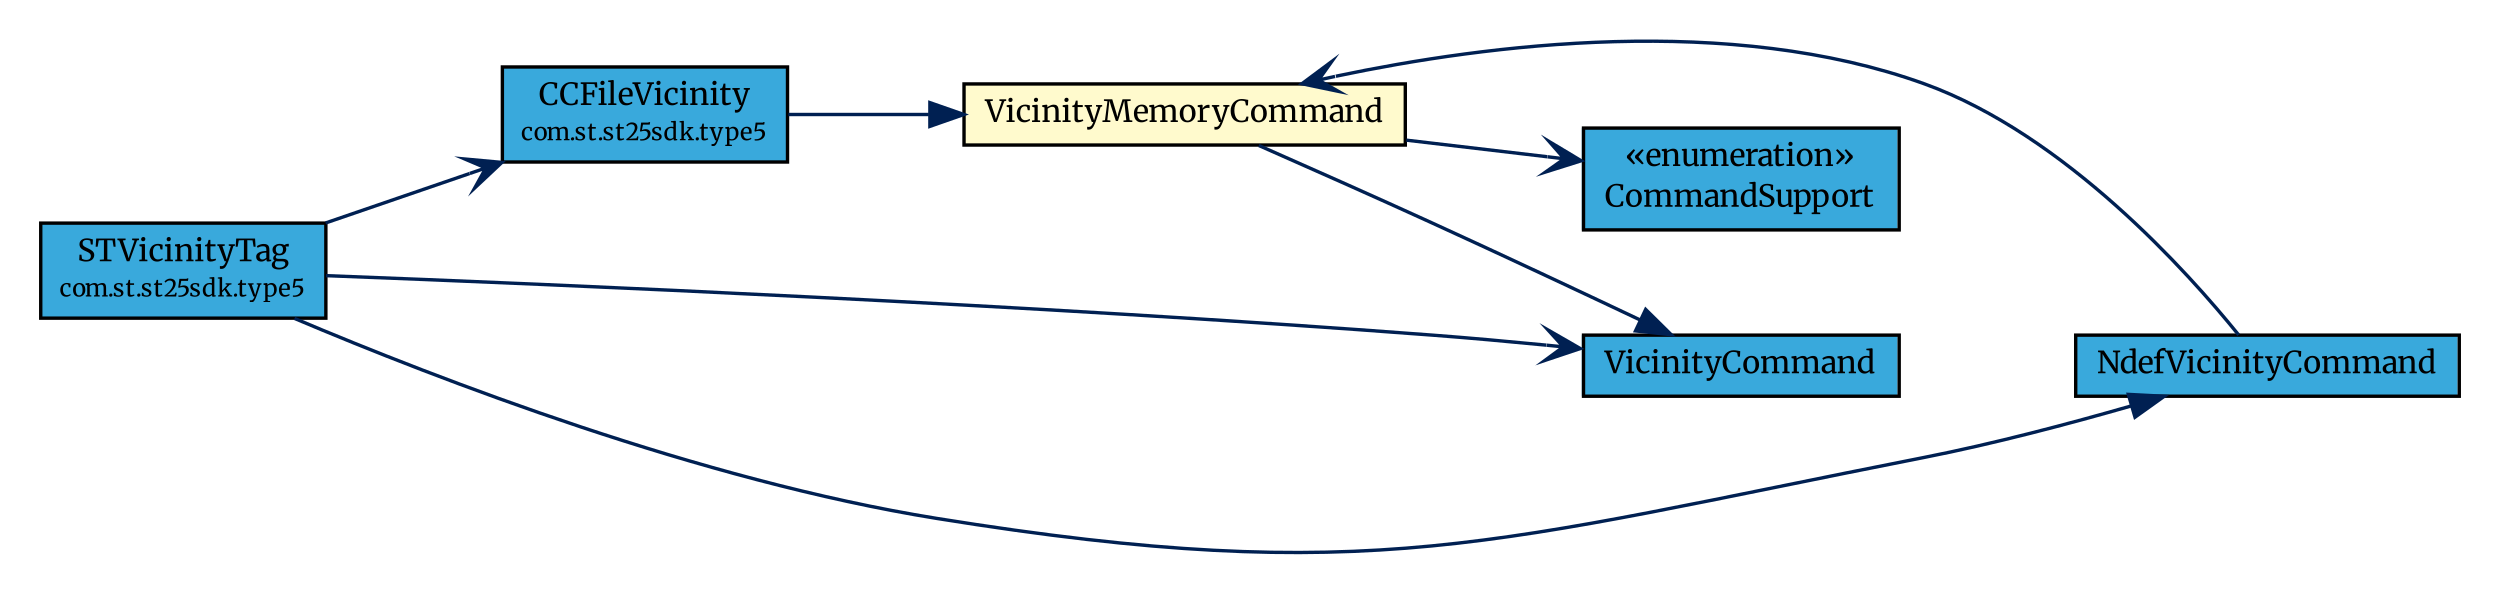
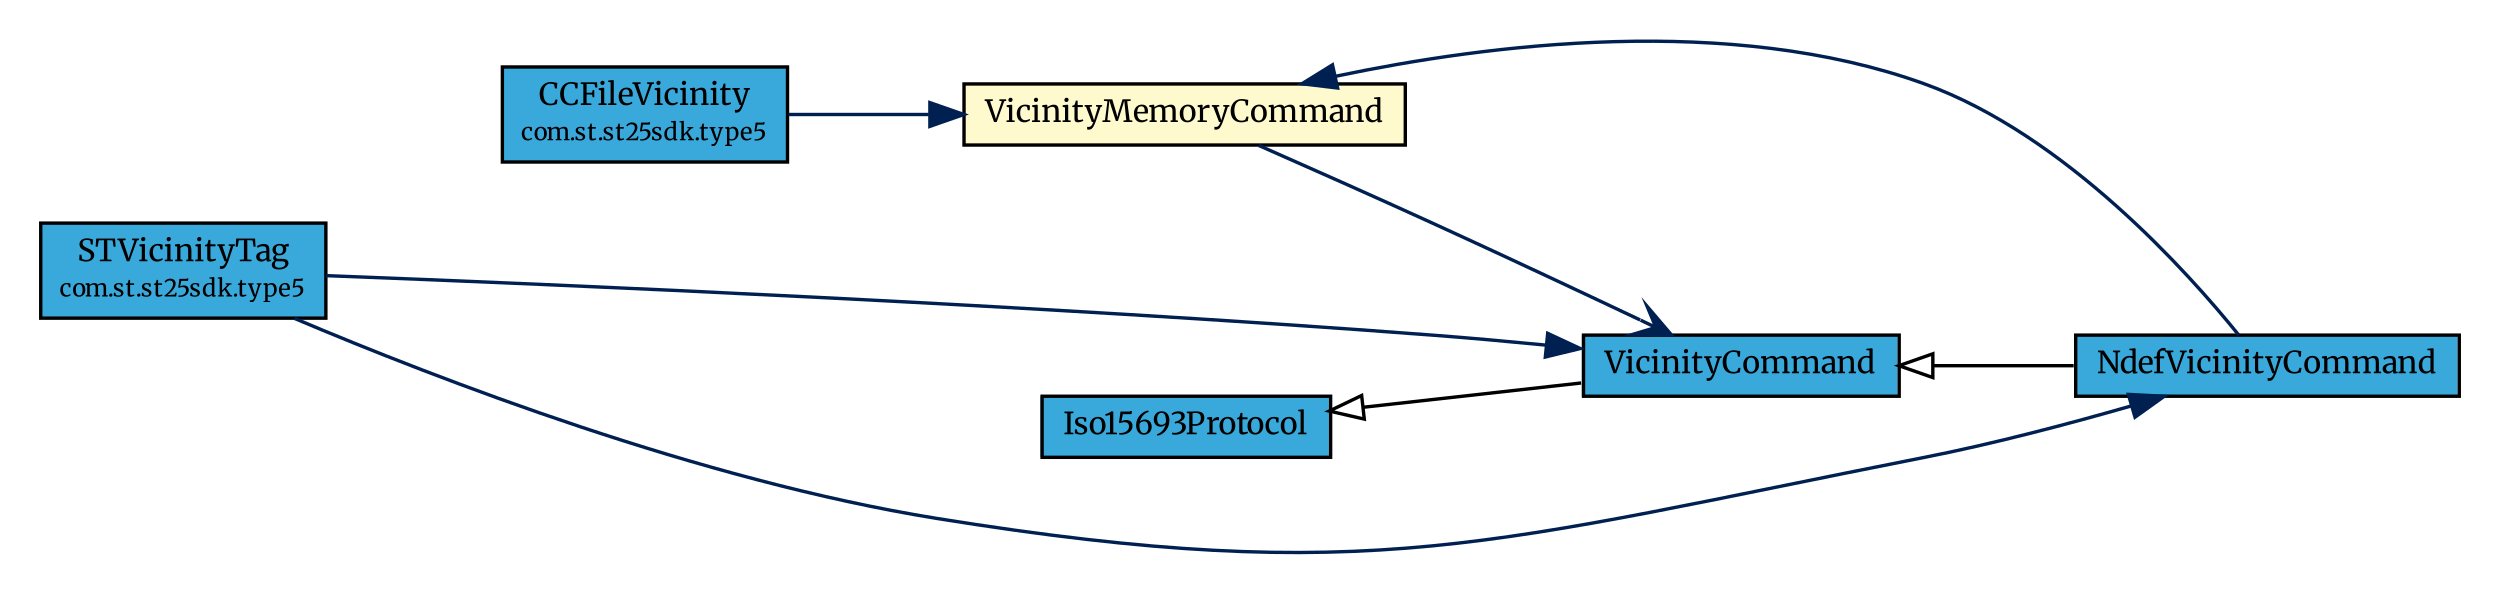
edge "NdefVicinityCommand" -> "VicinityMemoryCommand": arrowhead open -> normal
node "CommandSupport": removed
edge "STVicinityTag" -> "CCFileVicinity": removed
edge "VicinityMemoryCommand" -> "VicinityCommand": arrowhead normal -> open
edge "STVicinityTag" -> "VicinityCommand": arrowhead open -> normal
edge "NdefVicinityCommand" -> "VicinityCommand": added
node "Iso15693Protocol": added
